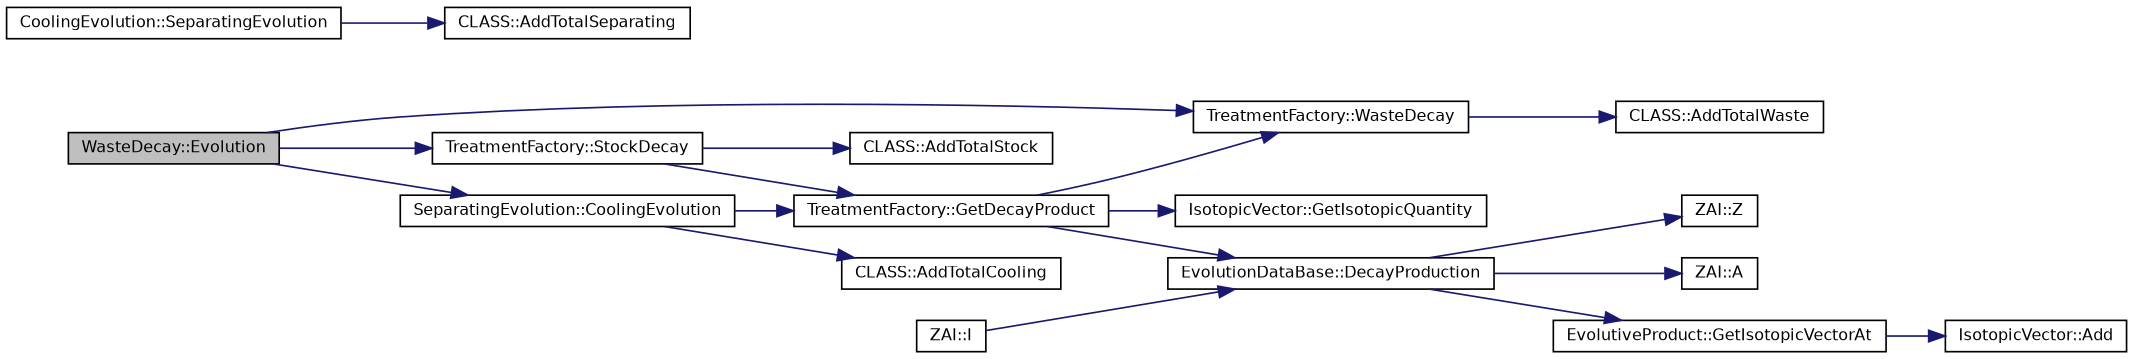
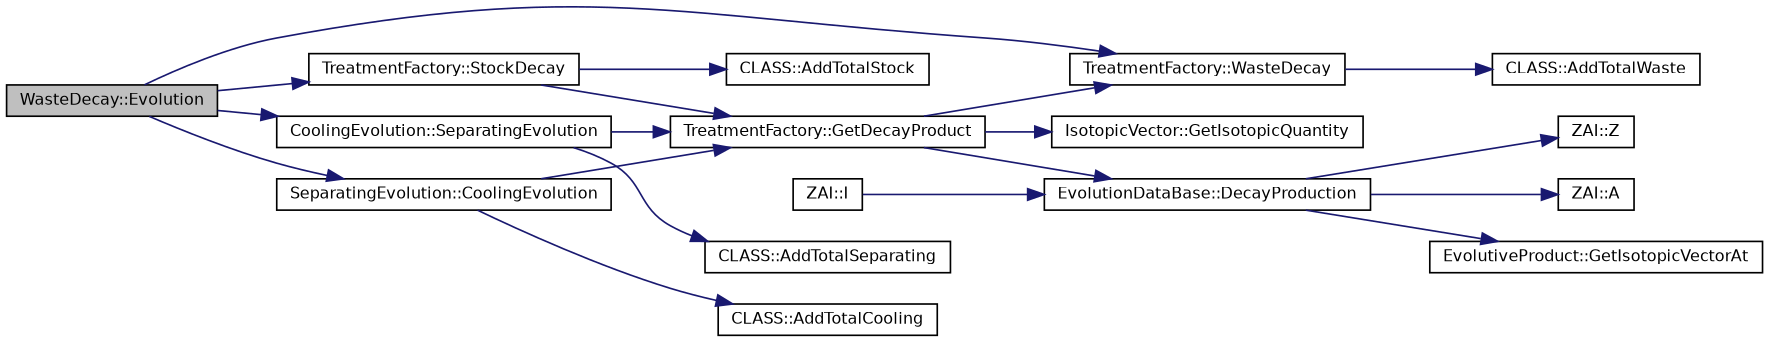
edge "WasteDecay::Evolution" -> "CoolingEvolution::SeparatingEvolution": added
edge "CoolingEvolution::SeparatingEvolution" -> "TreatmentFactory::GetDecayProduct": added
node "IsotopicVector::Add": removed
